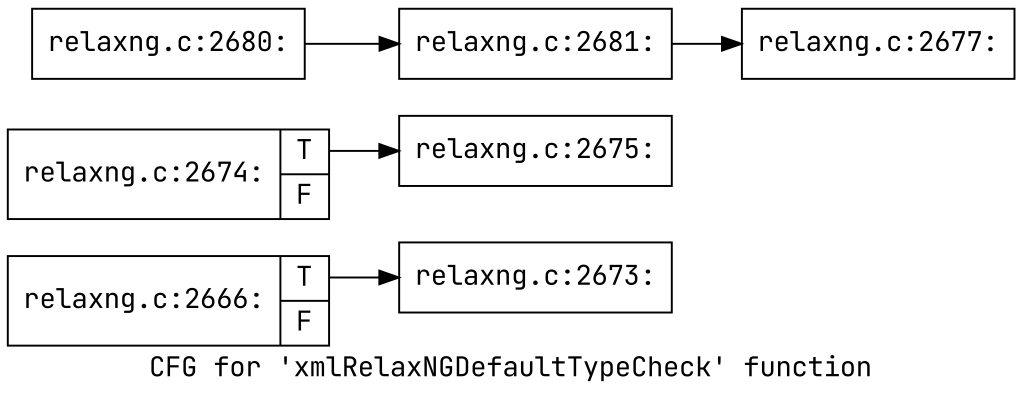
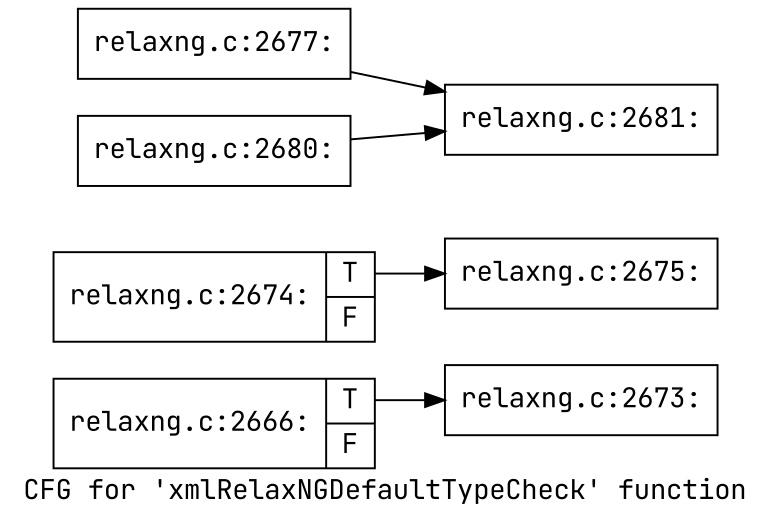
edge "relaxng.c:2681:" -> "relaxng.c:2677:": reversed
